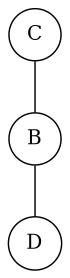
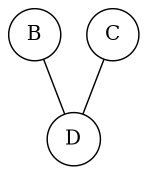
edge "C" -- "B": now "C" -- "D"
